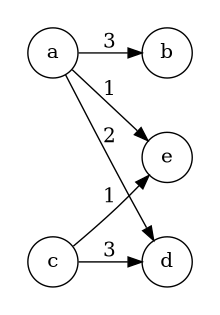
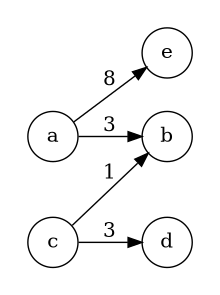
edge "a" -> "e": label "1" -> "8"
edge "a" -> "d": removed, label "2"
edge "c" -> "e": now "c" -> "b"
